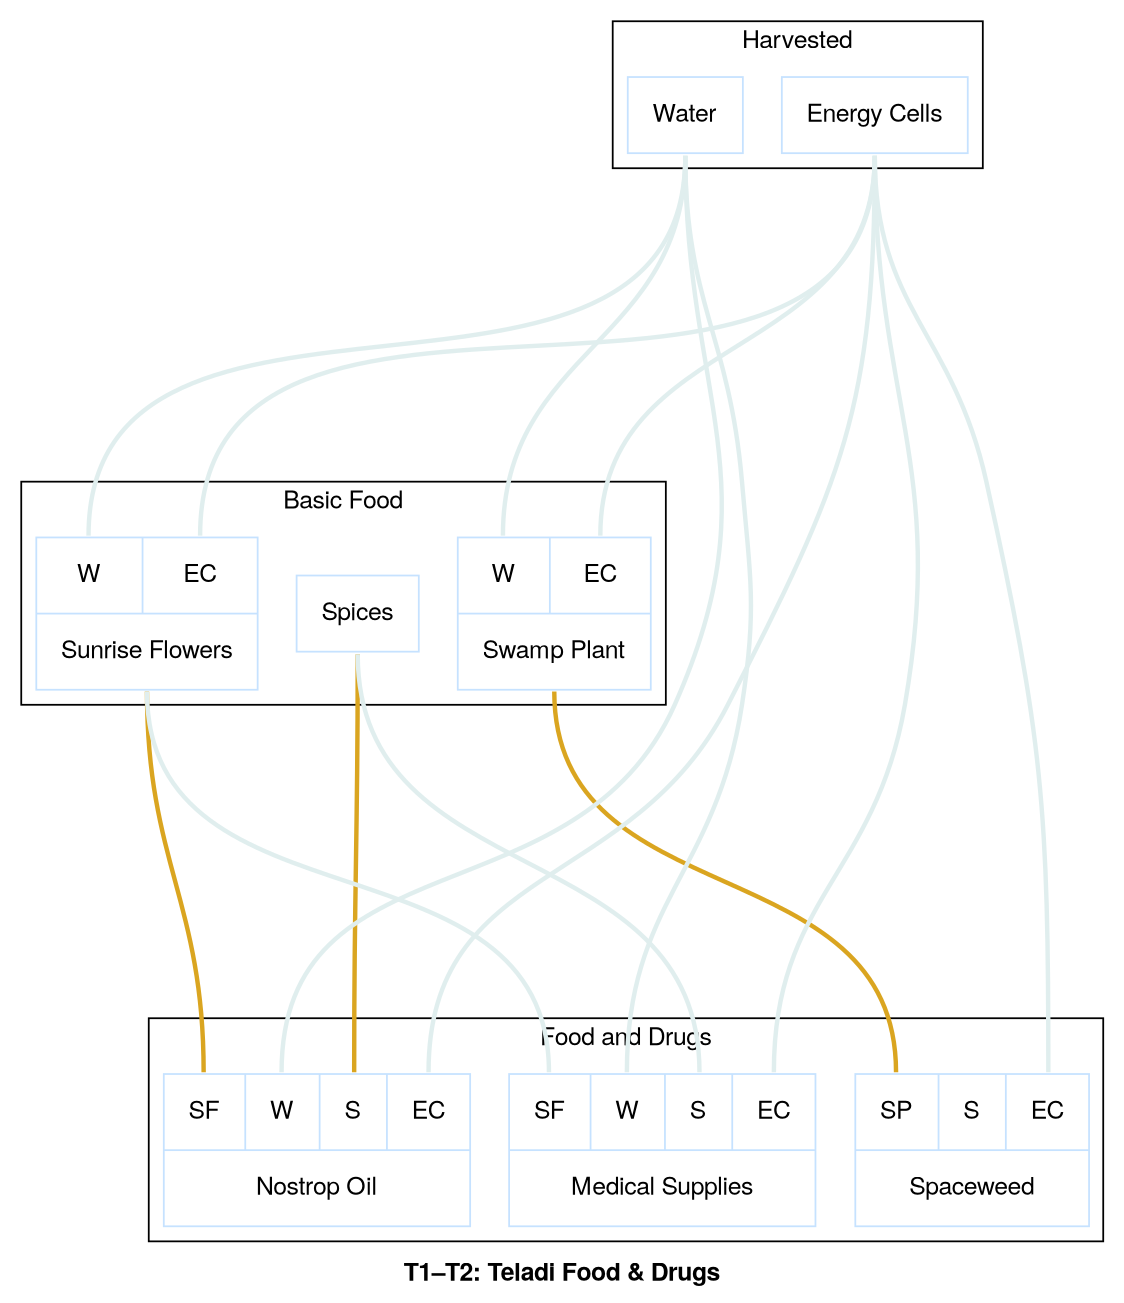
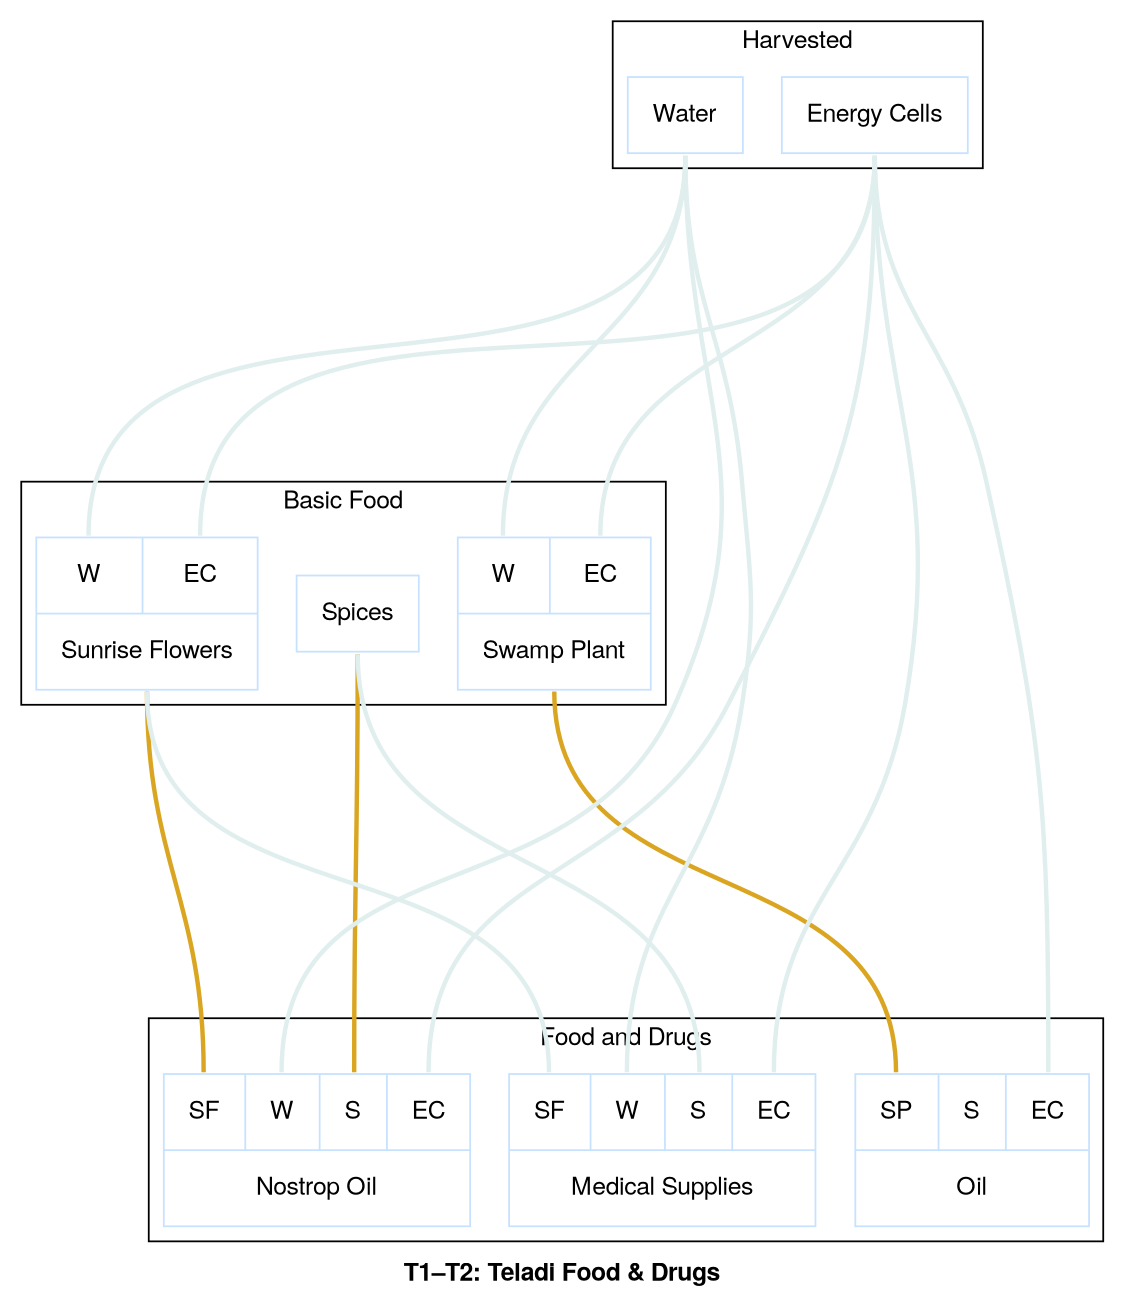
node "SP": text "Spaceweed" -> "Oil"
